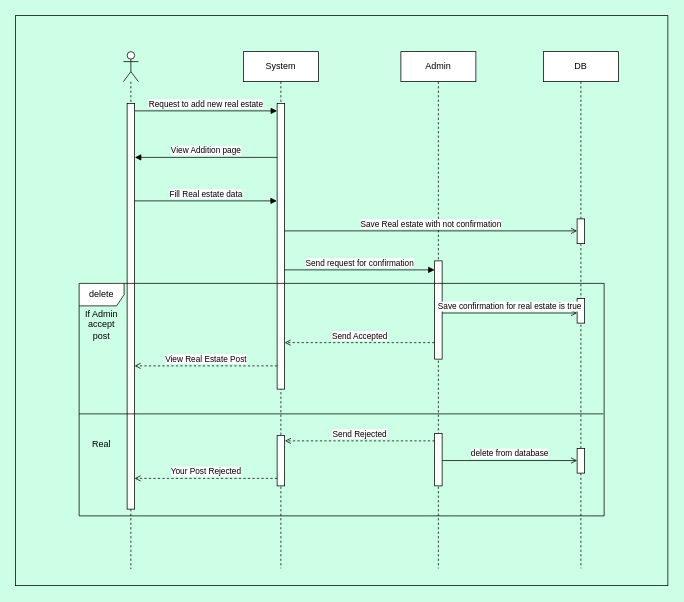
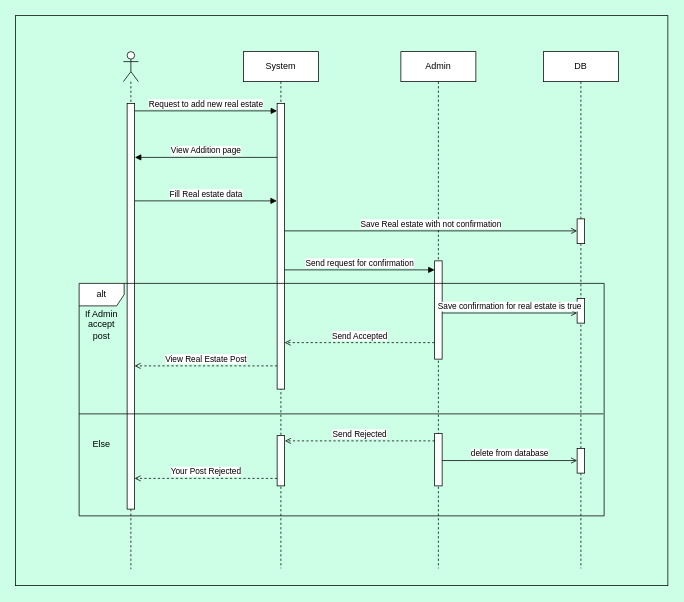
node "delete": label "delete" -> "alt"
node "Real": label "Real" -> "Else"
